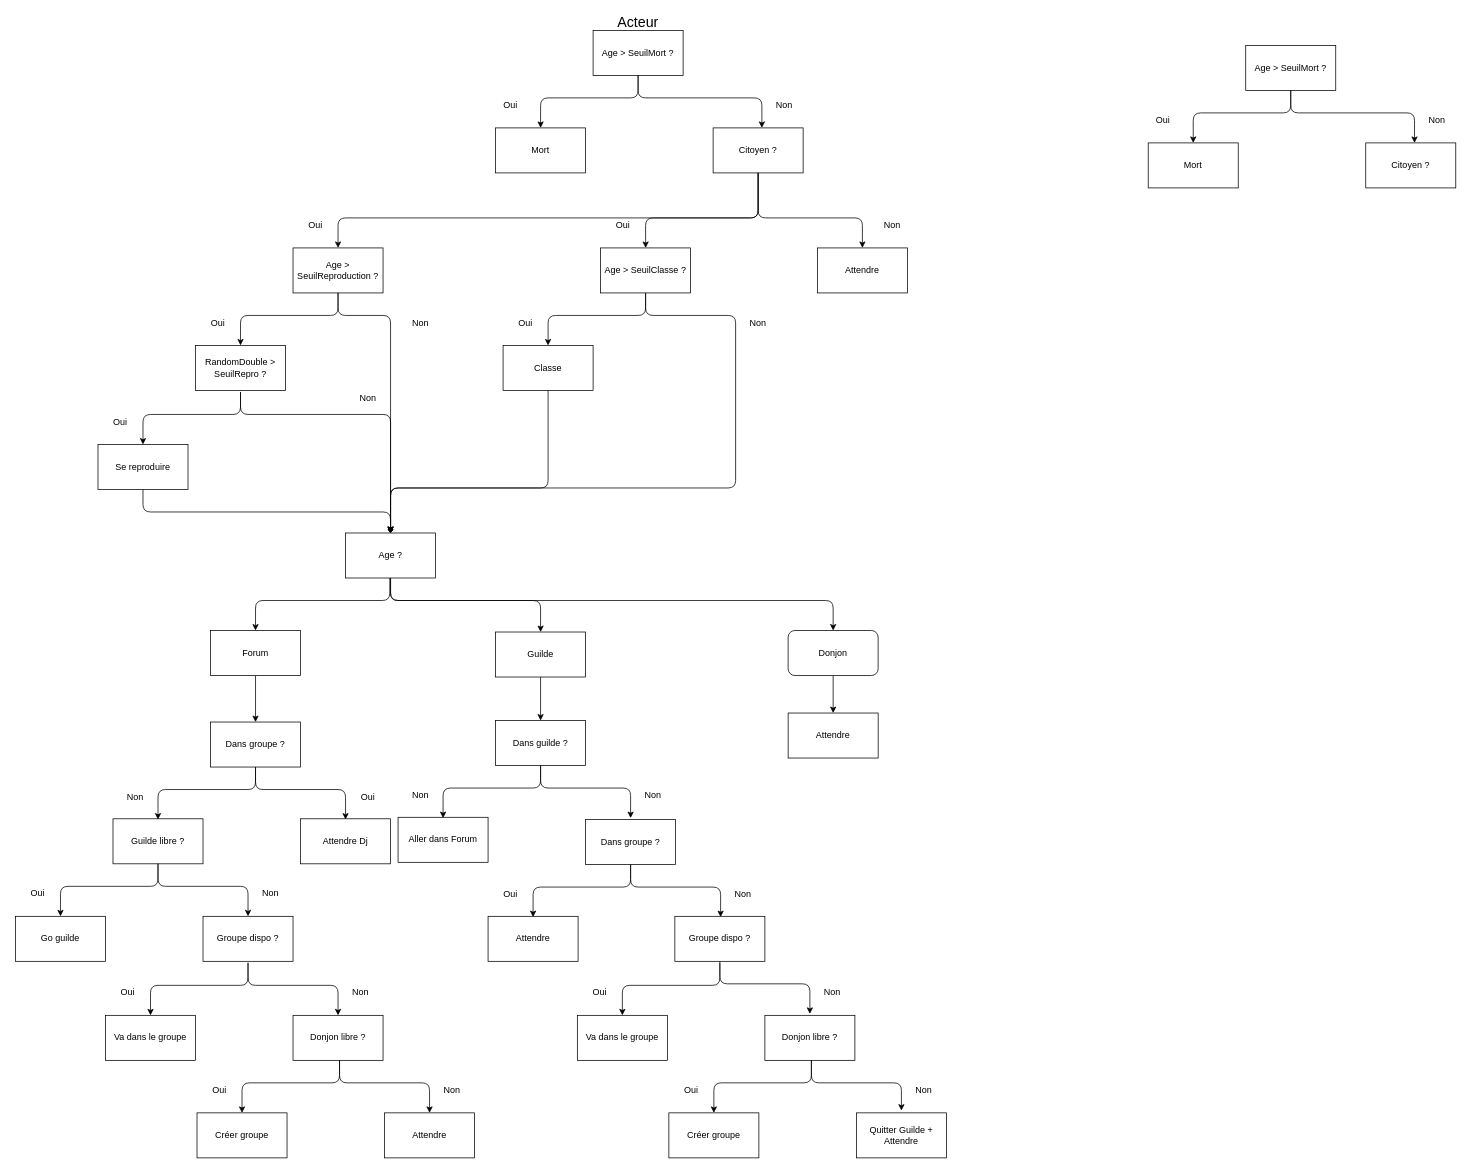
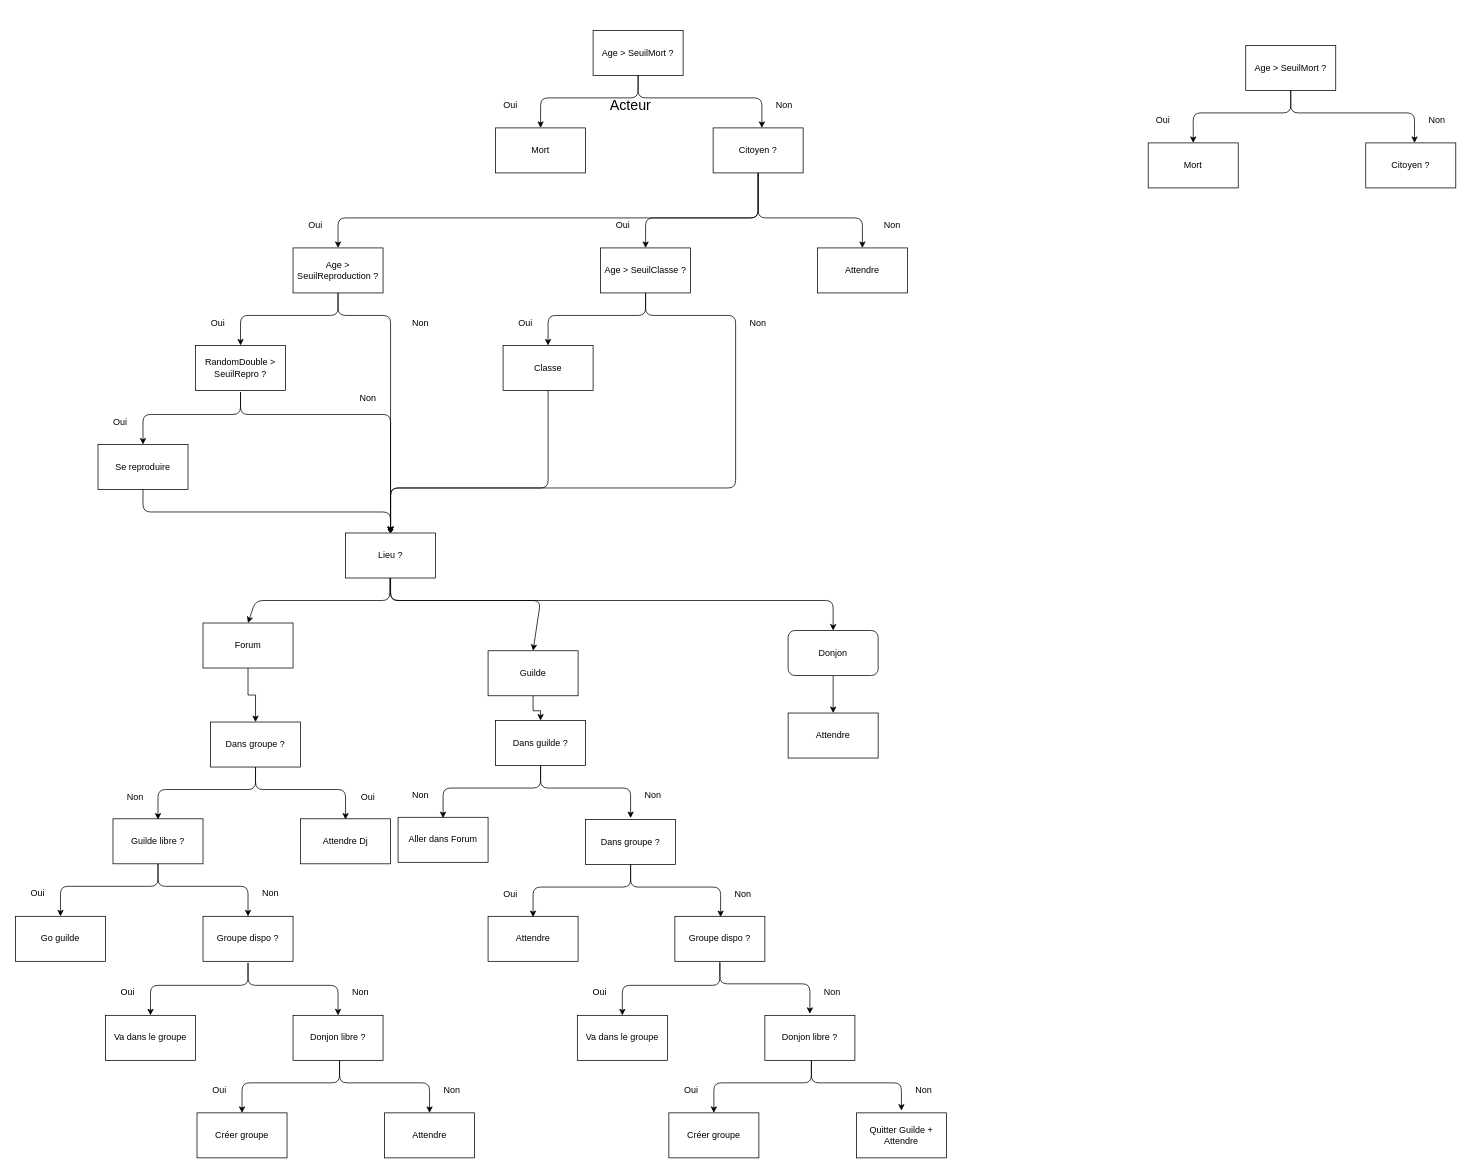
node "Acteur": moved (638, 23) -> (630, 105)
node "Age ?": label "Age ?" -> "Lieu ?"
node "Forum": moved (255, 653) -> (248, 645)
node "Guilde": moved (540, 654) -> (533, 673)
